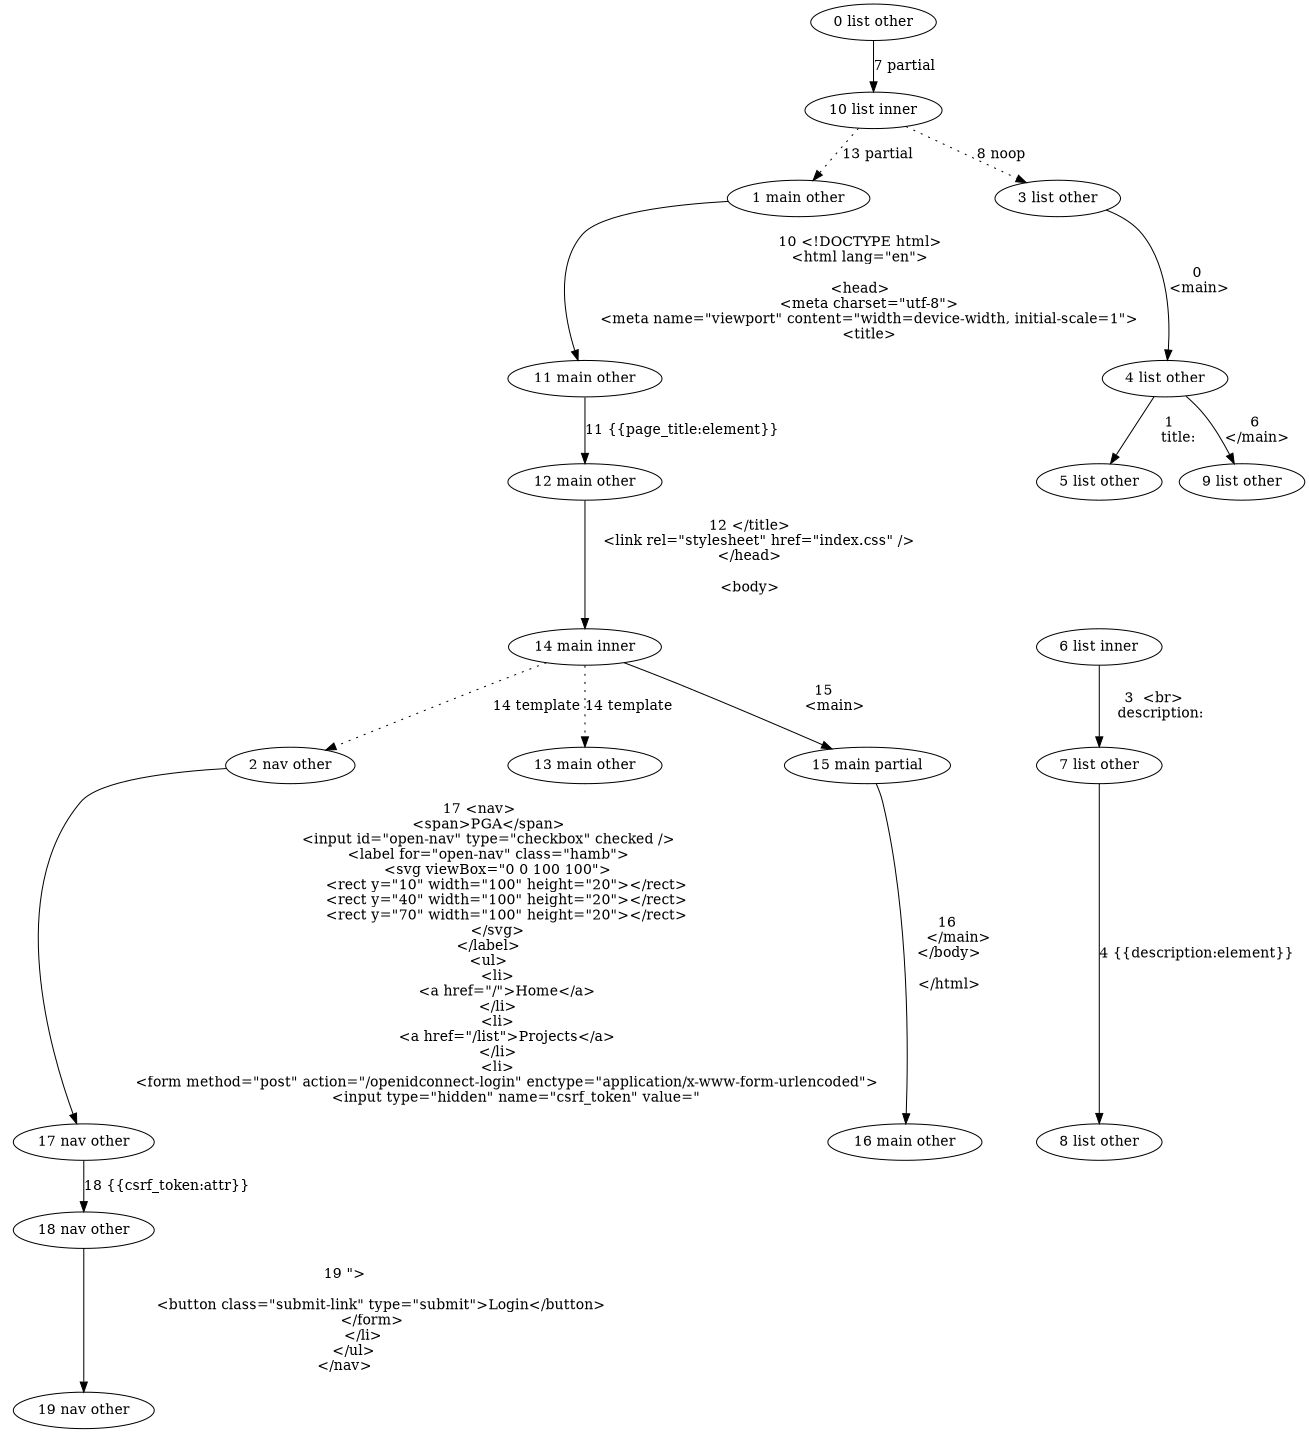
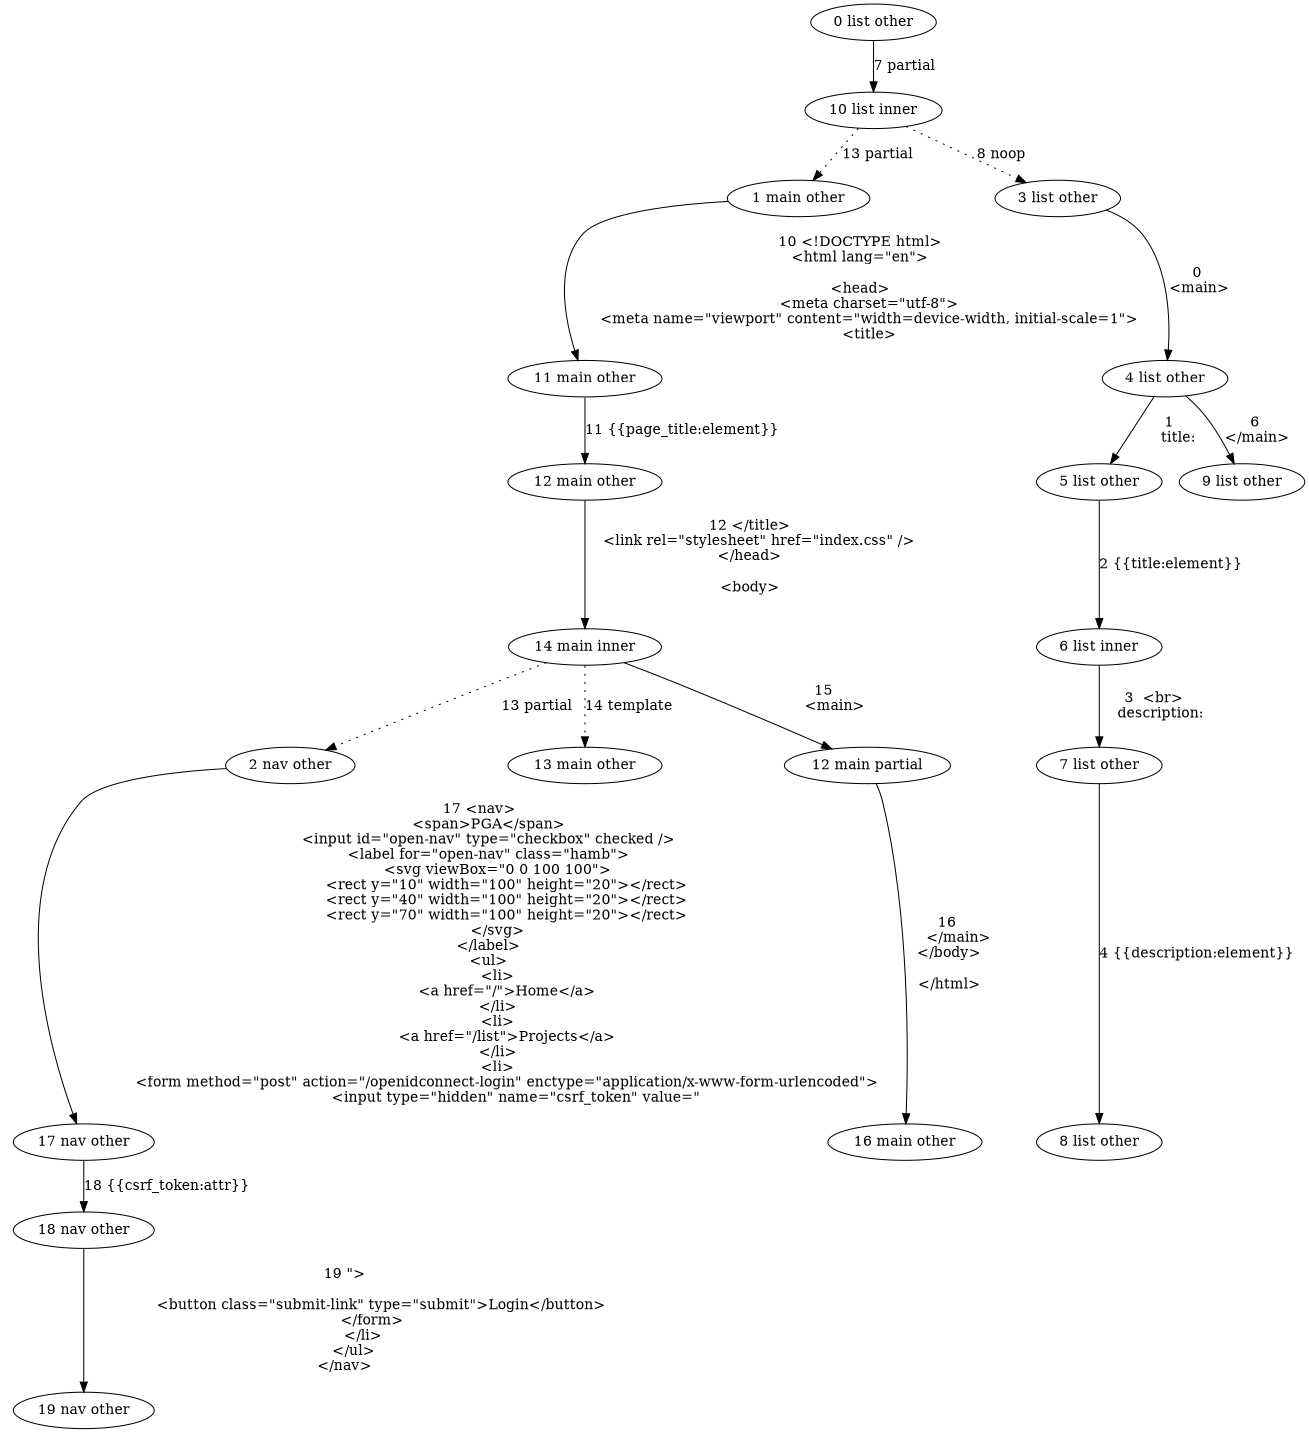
edge "5 list other" -> "6 list inner": added, label "2 {{title:element}}"
edge "14 main inner" -> "2 nav other": label "14 template" -> "13 partial"
node "15 main partial": label "15 main partial" -> "12 main partial"
